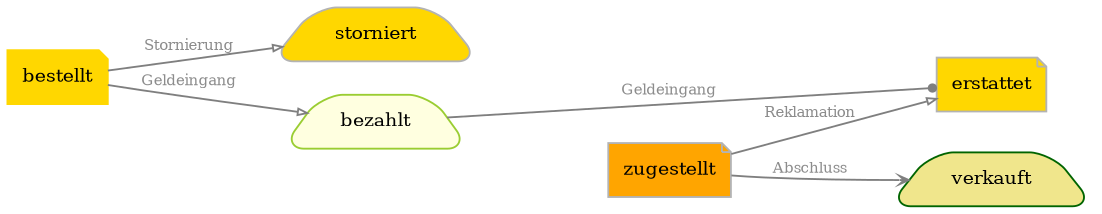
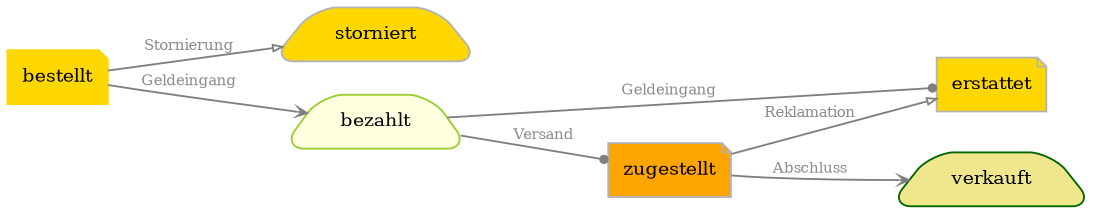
edge "bestellt" -> "bezahlt": arrowhead onormal -> vee
edge "bezahlt" -> "zugestellt": added, label "Versand"
